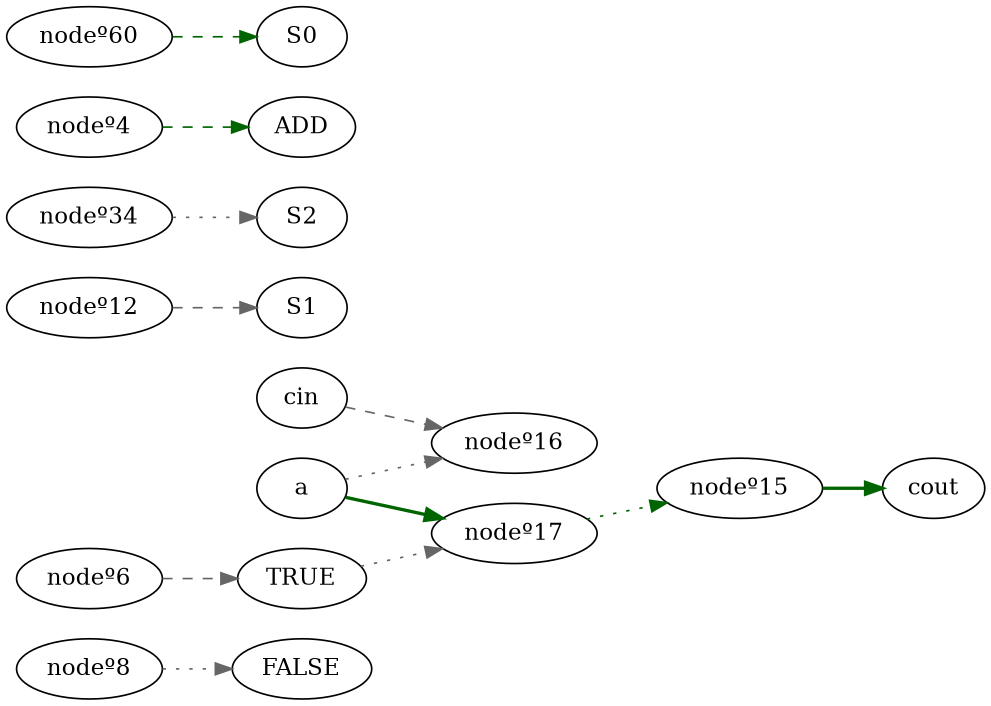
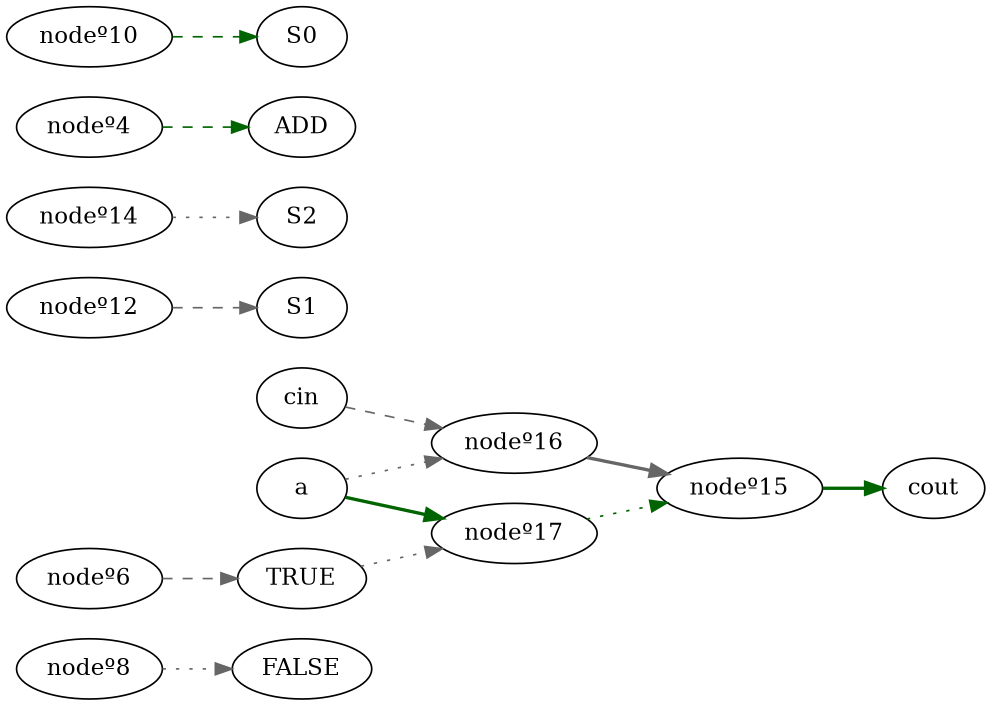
node "nodeº60": label "nodeº60" -> "nodeº10"
node "nodeº34": label "nodeº34" -> "nodeº14"
edge "nodeº16" -> "nodeº15": added
